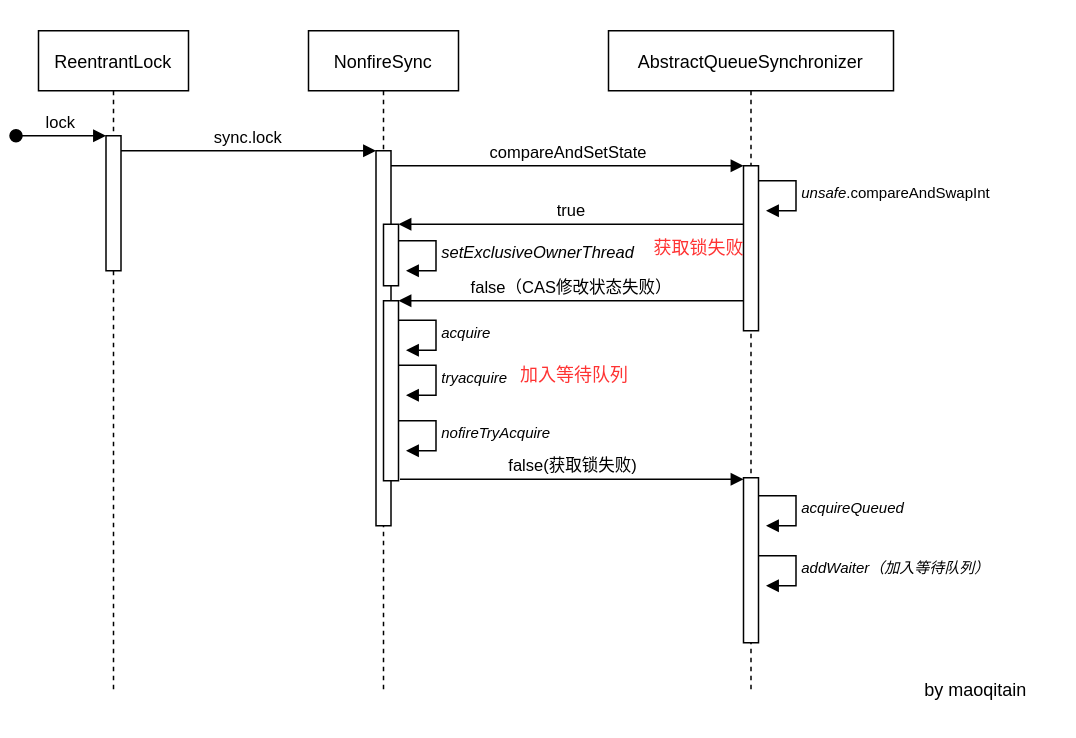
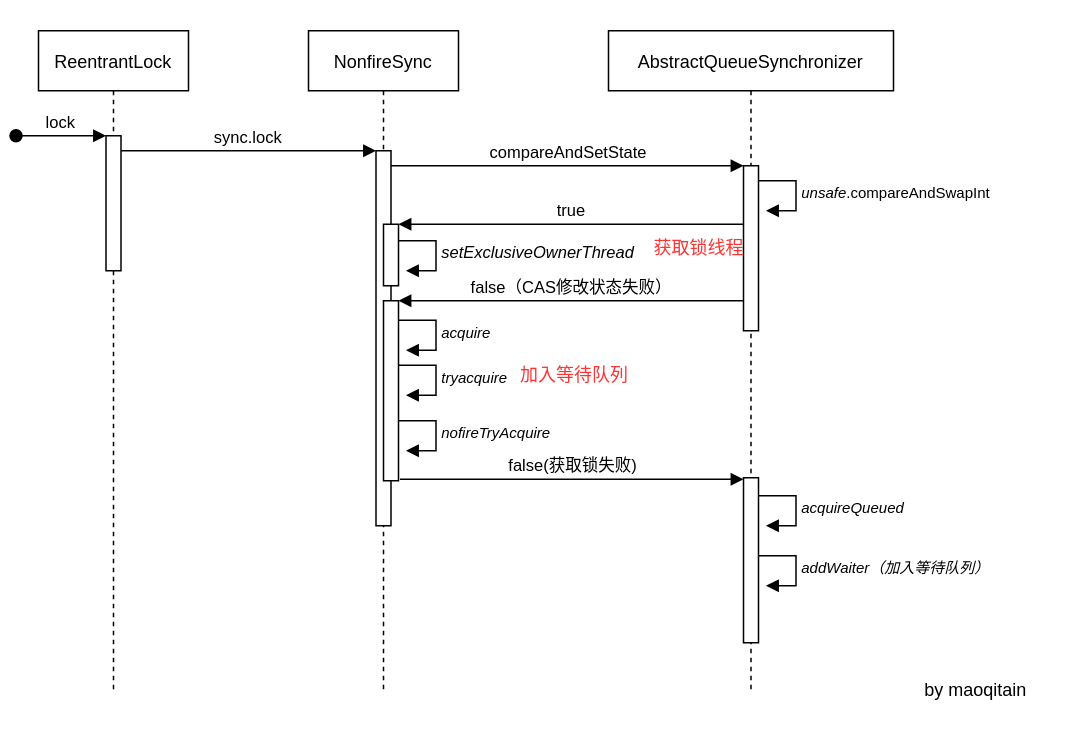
node "获取锁失败": label "获取锁失败" -> "获取锁线程"
